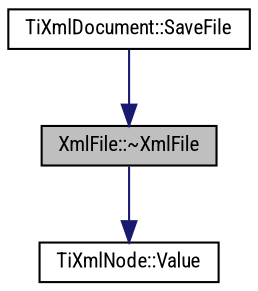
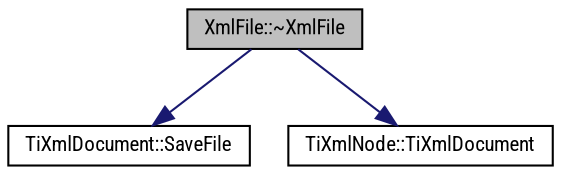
edge "TiXmlDocument::SaveFile" -> "XmlFile::~XmlFile": reversed
node "TiXmlNode::Value": label "TiXmlNode::Value" -> "TiXmlNode::TiXmlDocument"
